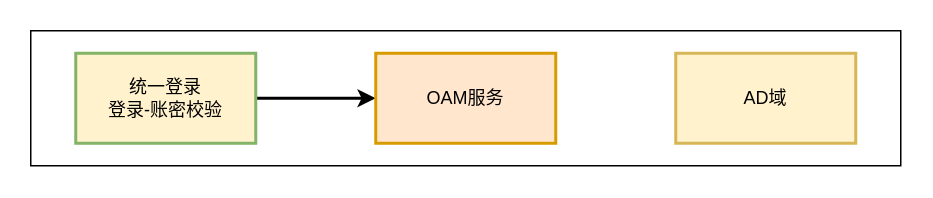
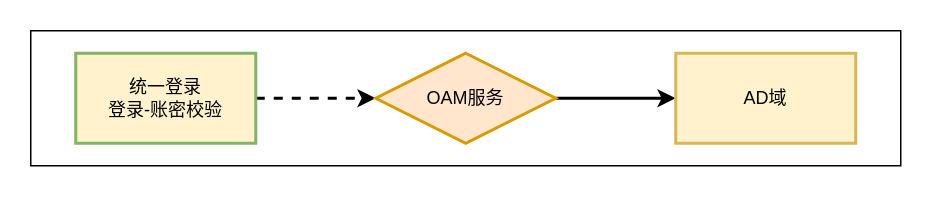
edge "统一登录 登录-账密校验" -> "OAM服务": style solid -> dashed
node "OAM服务": shape rectangle -> diamond
edge "OAM服务" -> "AD域": added
